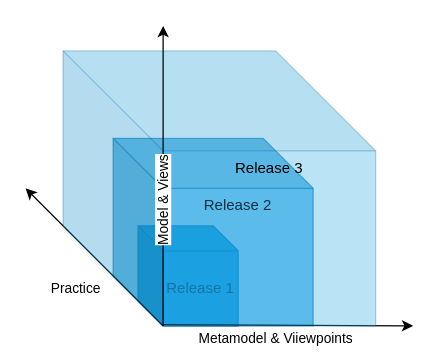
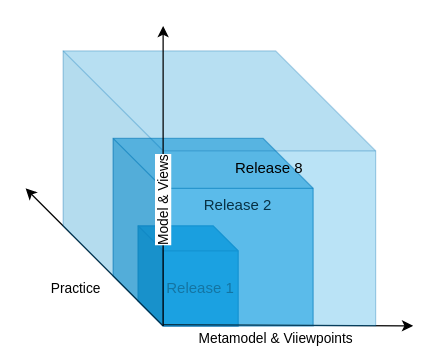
node "Release 3": label "Release 3" -> "Release 8"
